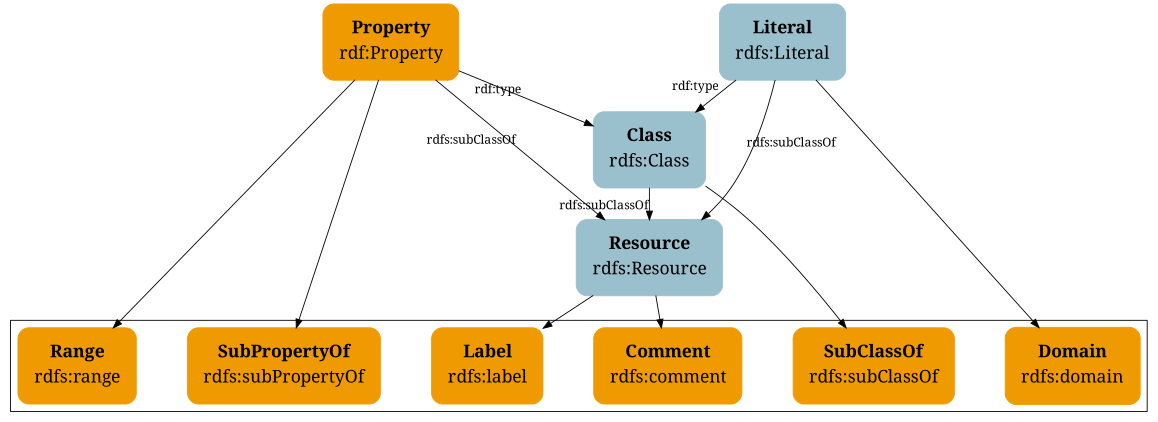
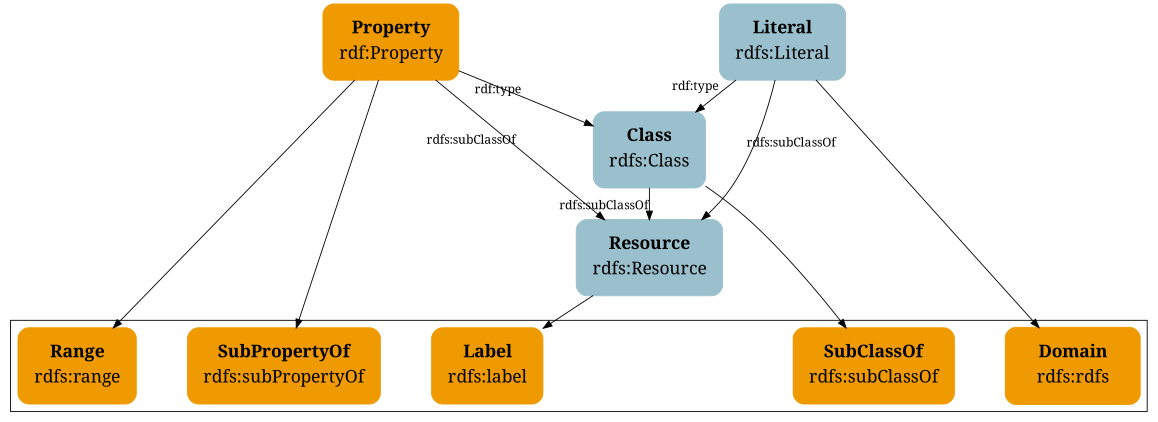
node "Comment": removed
node "Domain": text "rdfs:domain" -> "rdfs:rdfs"
